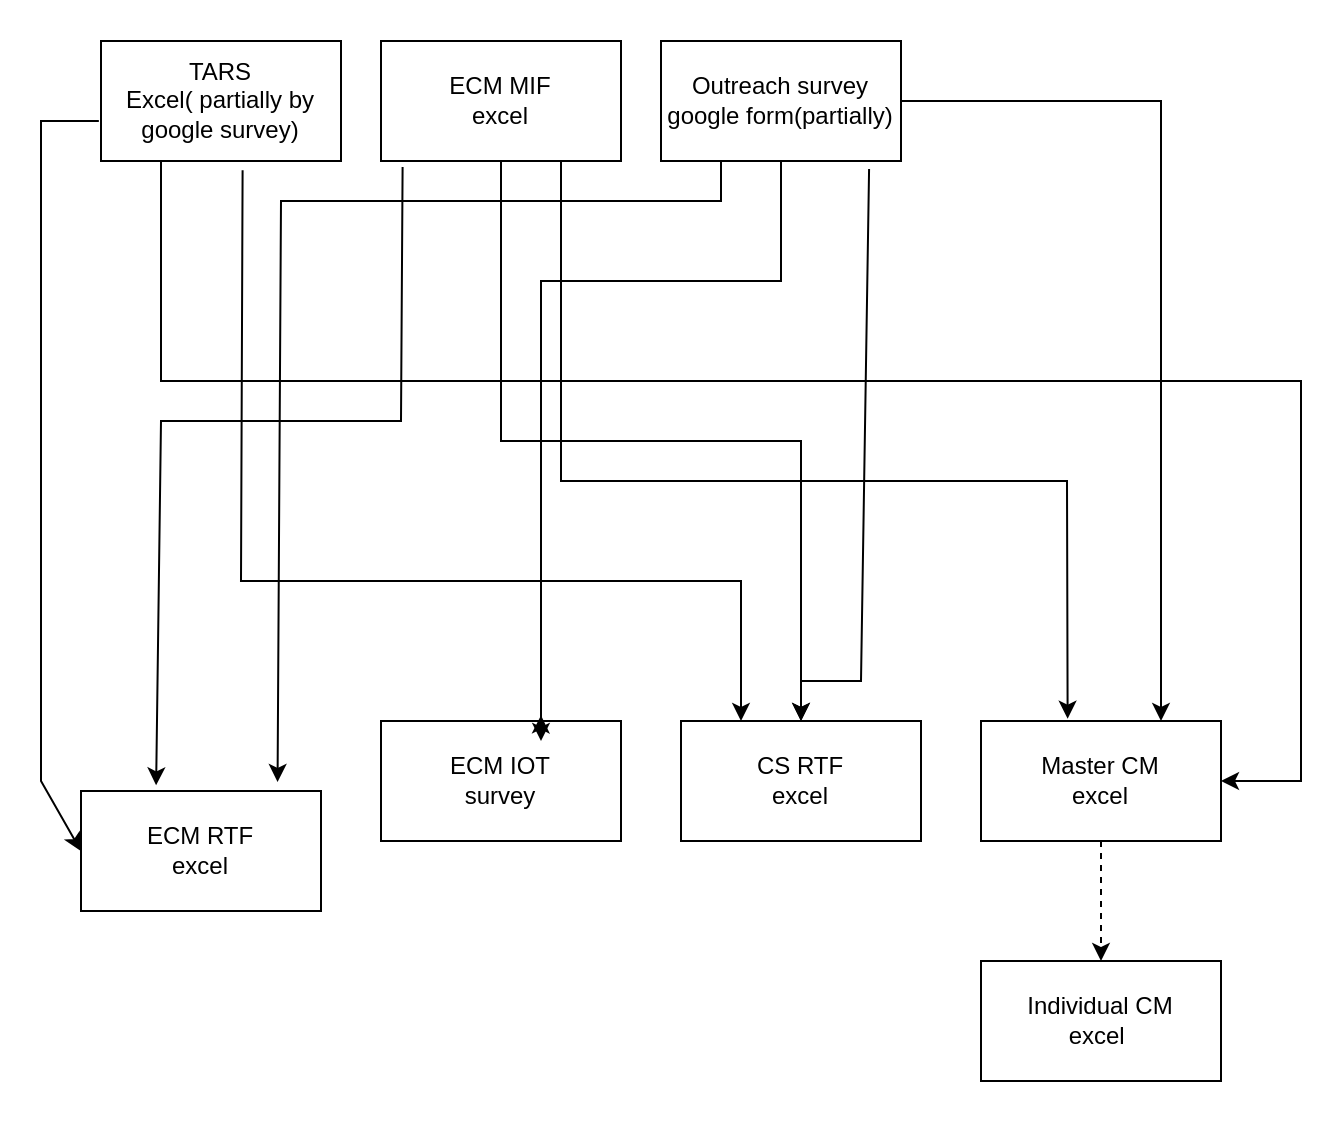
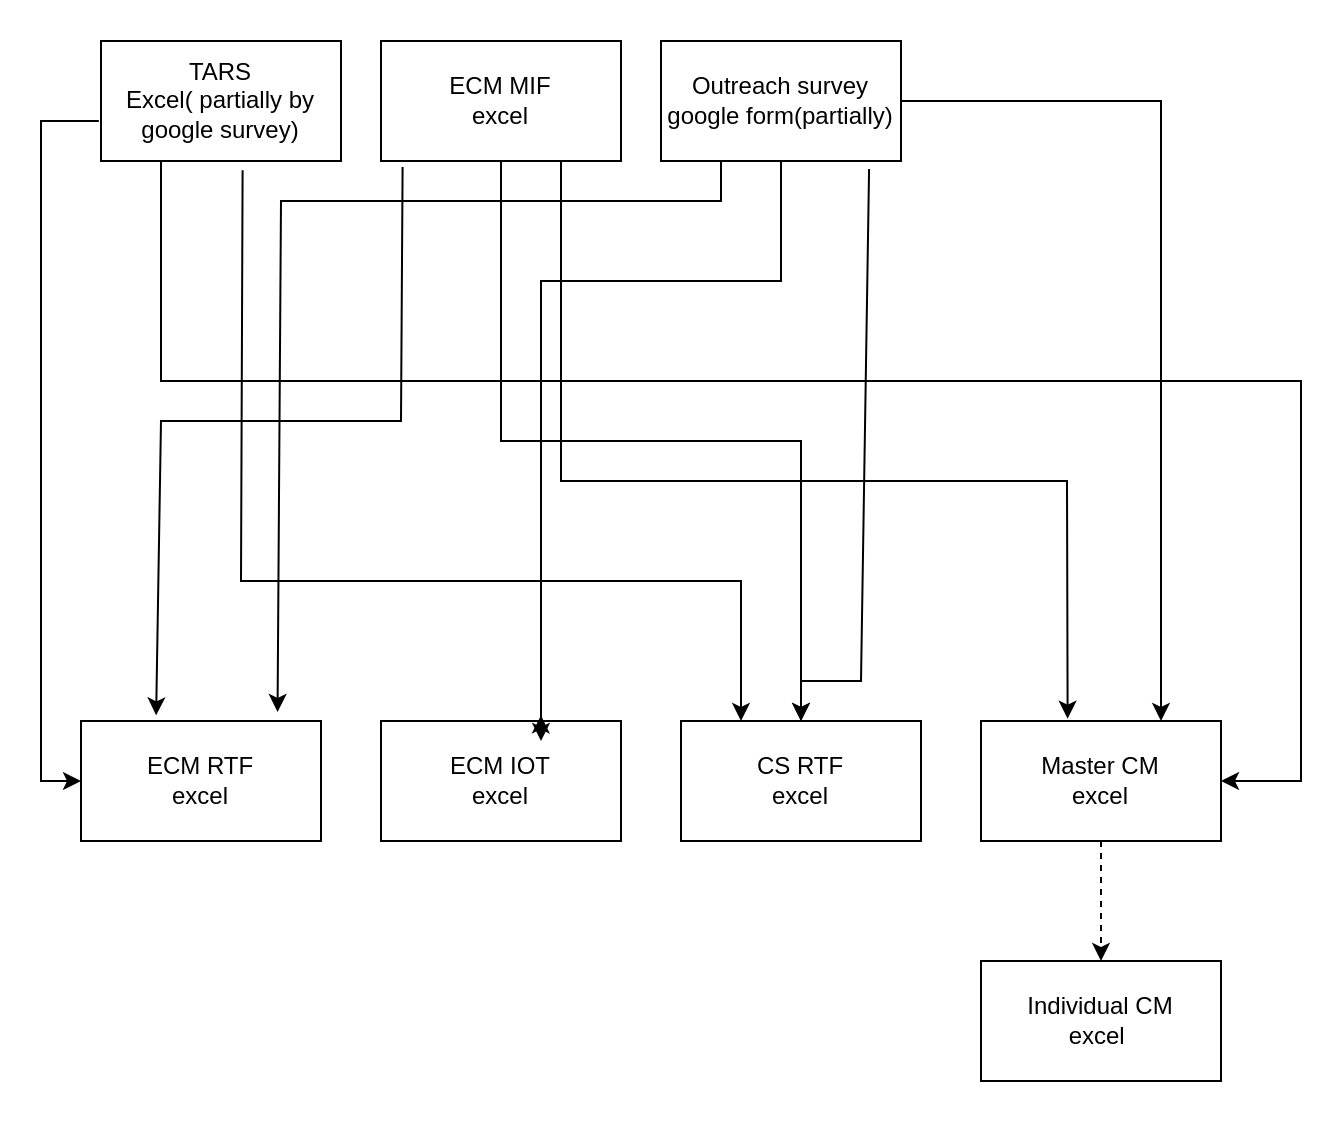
node "ECM IOT survey": label "ECM IOT survey" -> "ECM IOT excel"
node "ECM RTF excel": moved (201, 851) -> (201, 781)
